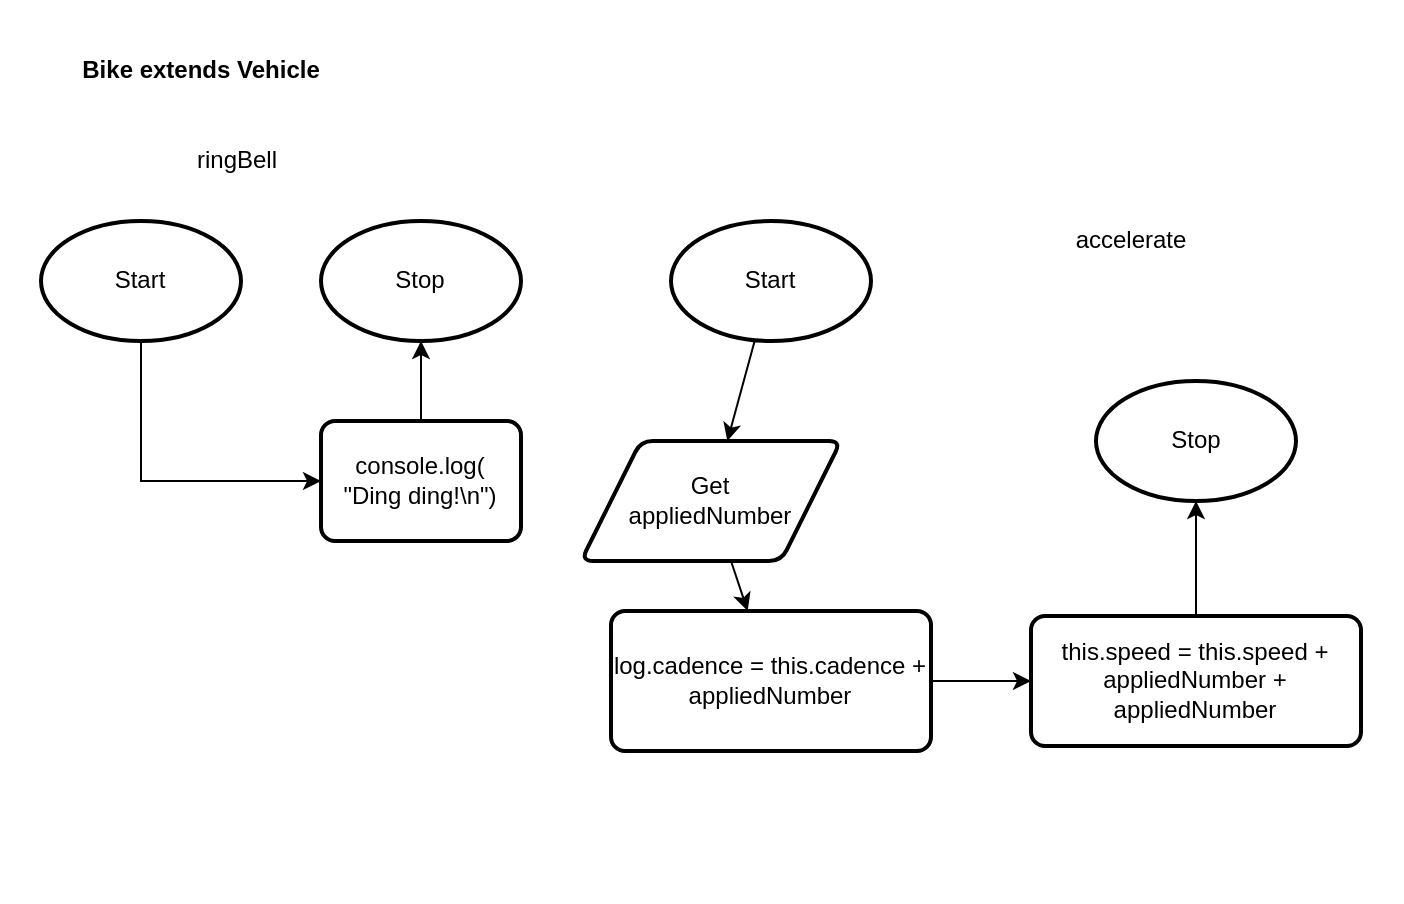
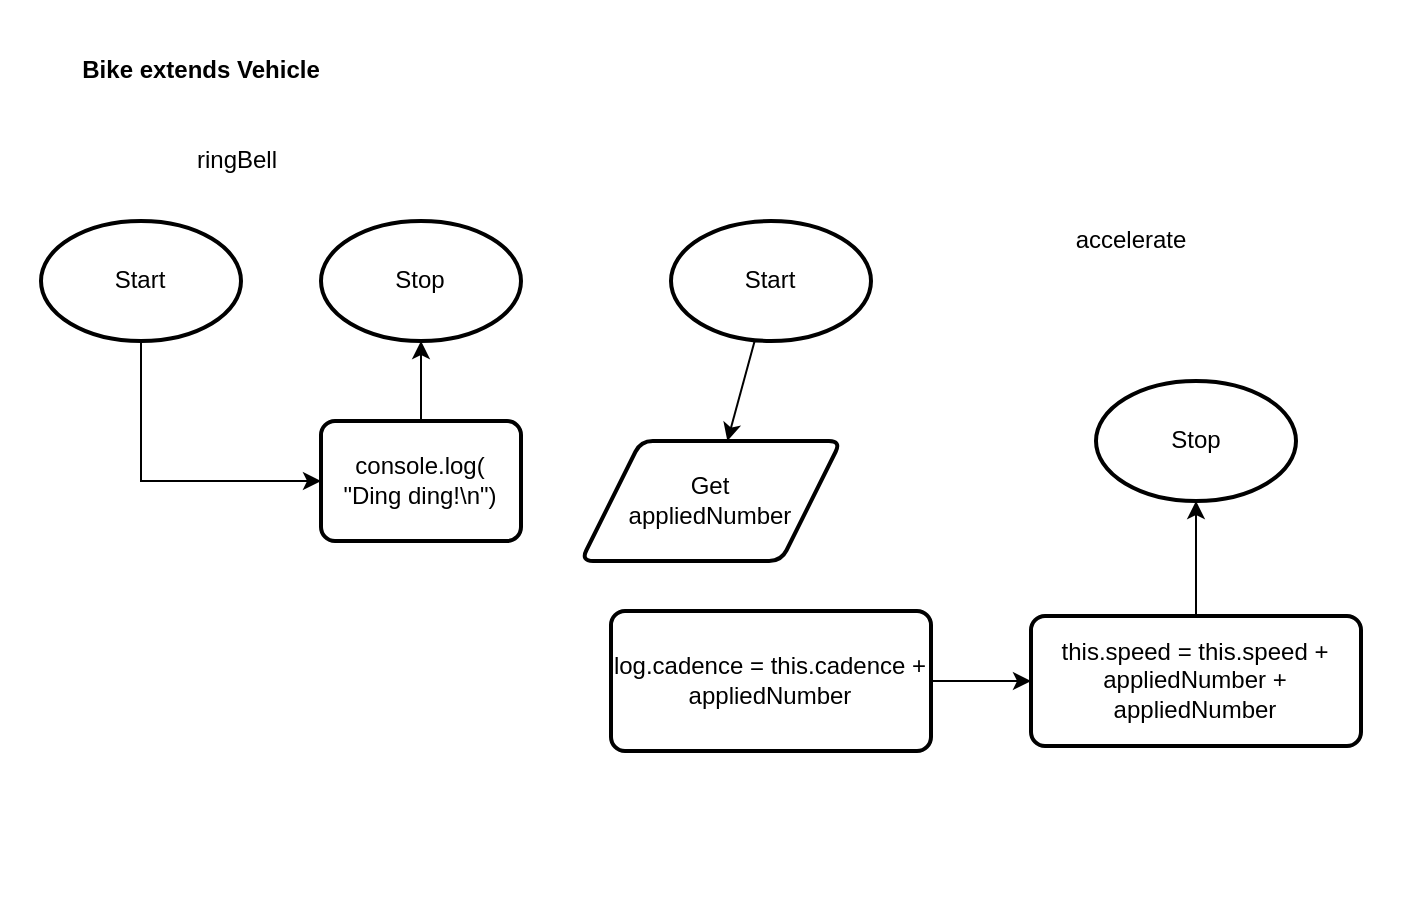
edge "Get appliedNumber" -> "log.cadence = this.cadence + appliedNumber": removed
